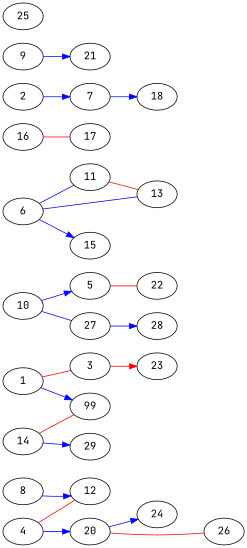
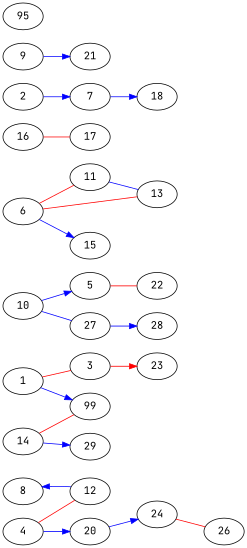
node "25": label "25" -> "95"
edge "11" -- "13": color red -> blue
edge "11" -- "6": color blue -> red
edge "13" -- "6": color blue -> red
edge "8" -> "12": reversed
edge "20" -- "26": now "24" -- "26"
